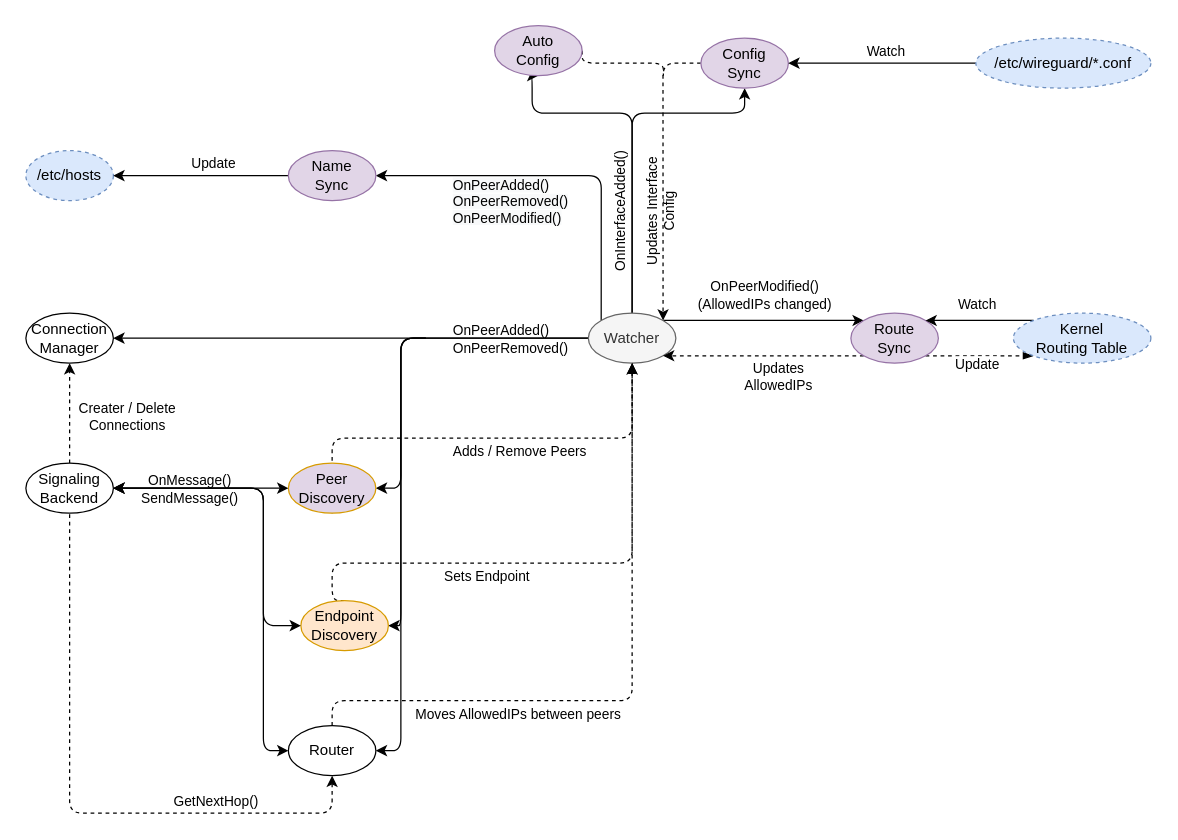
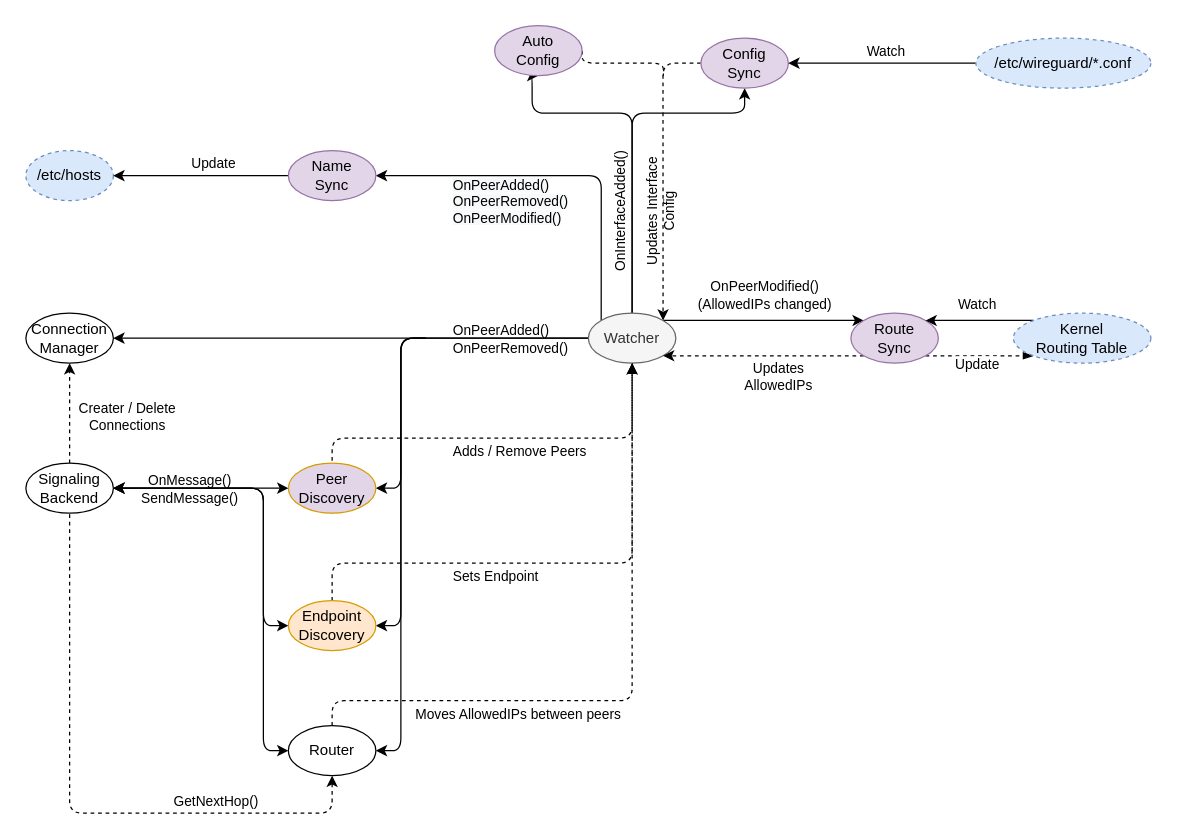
node "Endpoint Discovery": moved (344, 626) -> (332, 626)
